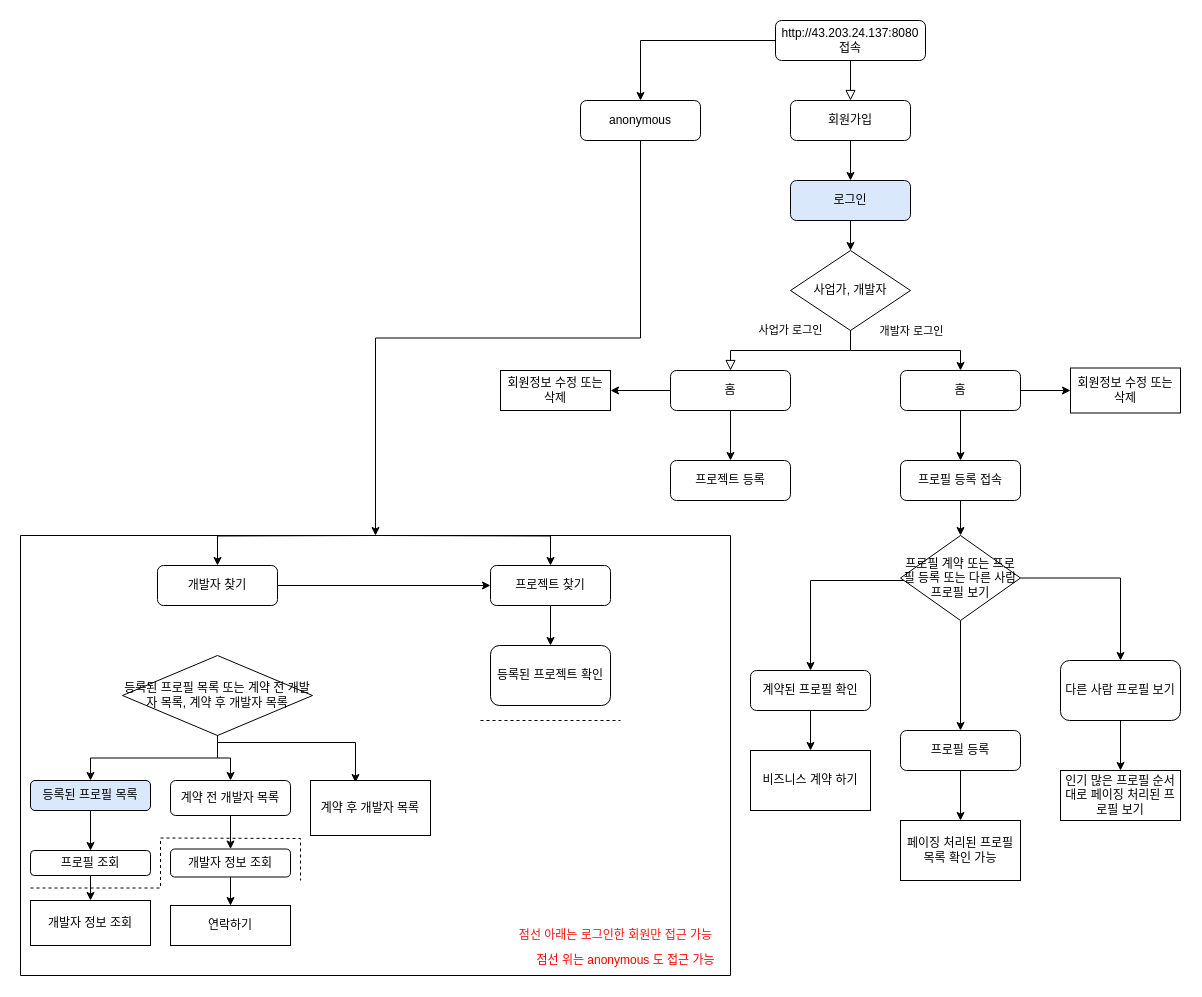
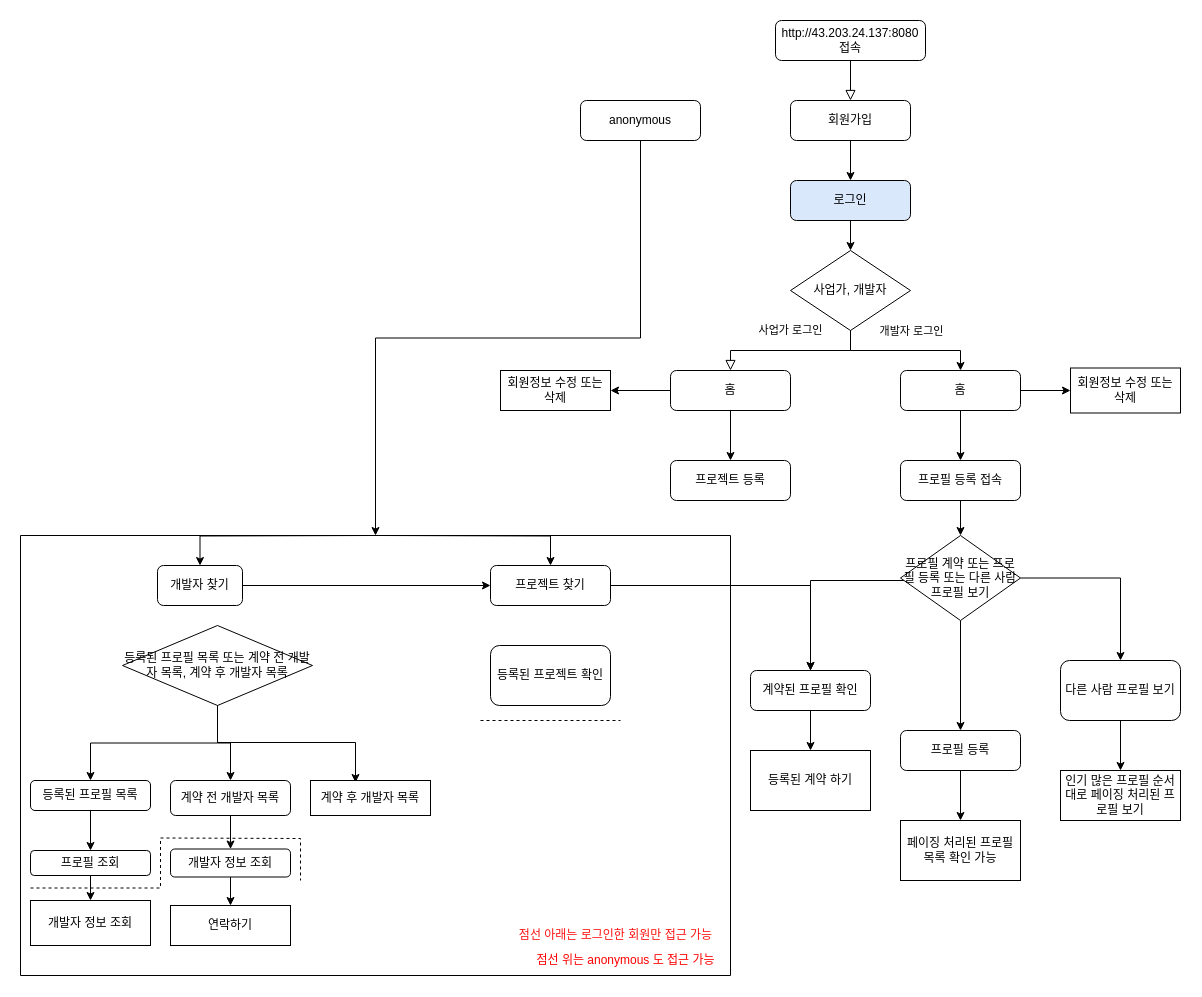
edge "http://43.203.24.137:8080 접속" -> "anonymous": removed
node "개발자 찾기": size 120x40 -> 85x40
edge "프로젝트 찾기" -> "등록된 프로젝트 확인": now "프로젝트 찾기" -> "계약된 프로필 확인"
node "등록된 프로필 목록 또는 계약 전 개발자 목록, 계약 후 개발자 목록": moved (218, 696) -> (218, 666)
node "비즈니스 계약 하기": label "비즈니스 계약 하기" -> "등록된 계약 하기"
node "등록된 프로필 목록": fillcolor #dae8fc -> #ffffff
node "계약 후 개발자 목록": size 120x55 -> 120x35
